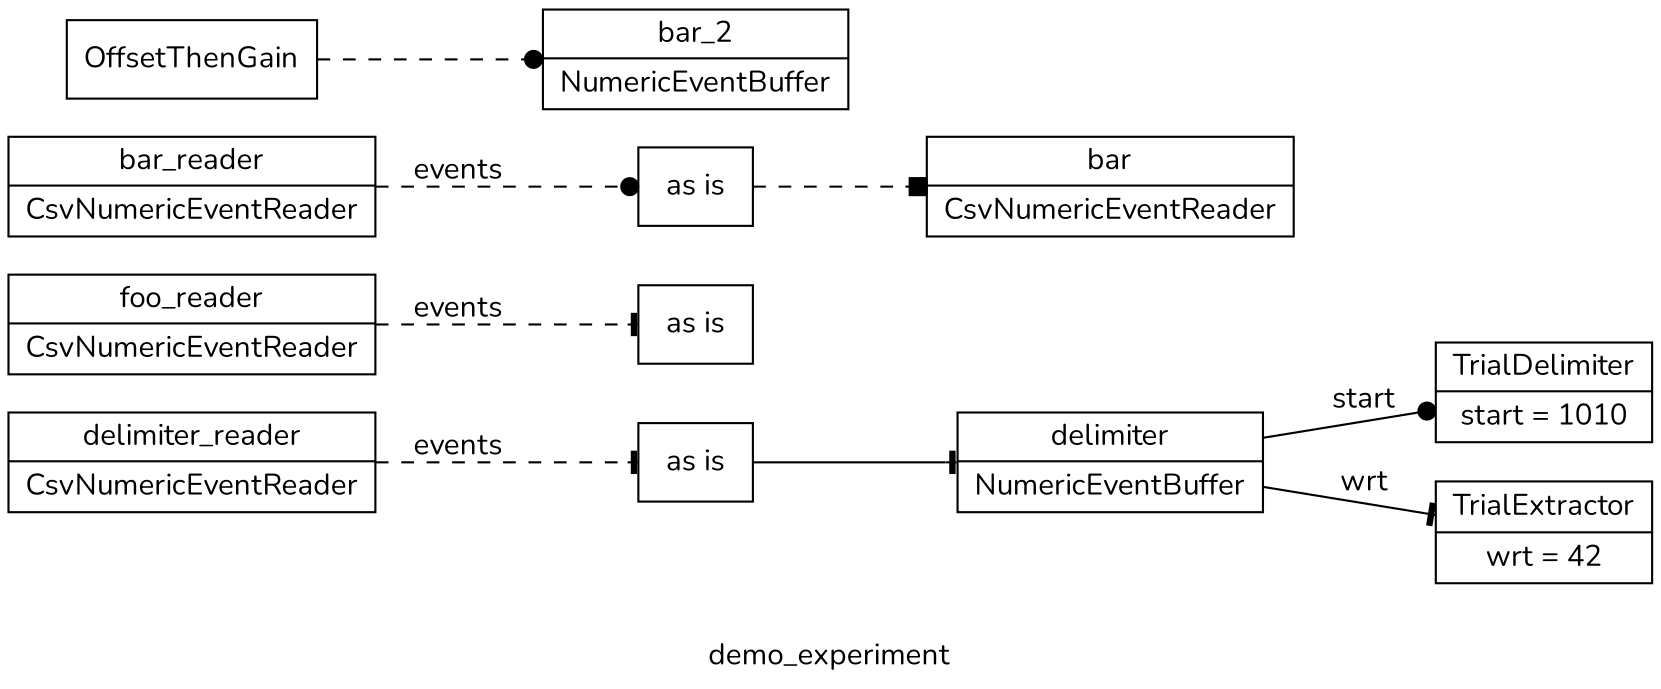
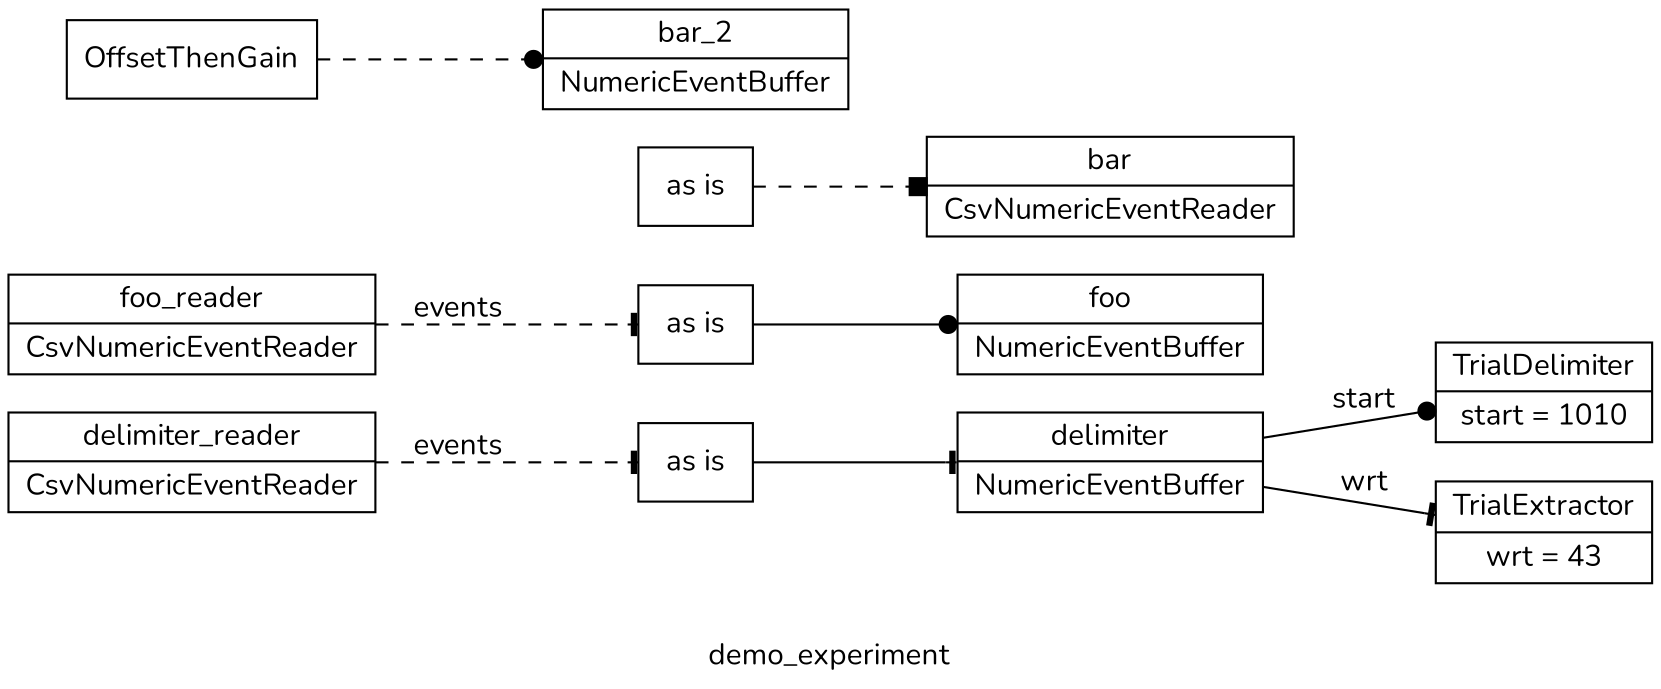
node "bar_reader": removed
node "foo": added
node "TrialExtractor": text "wrt = 42" -> "wrt = 43"
